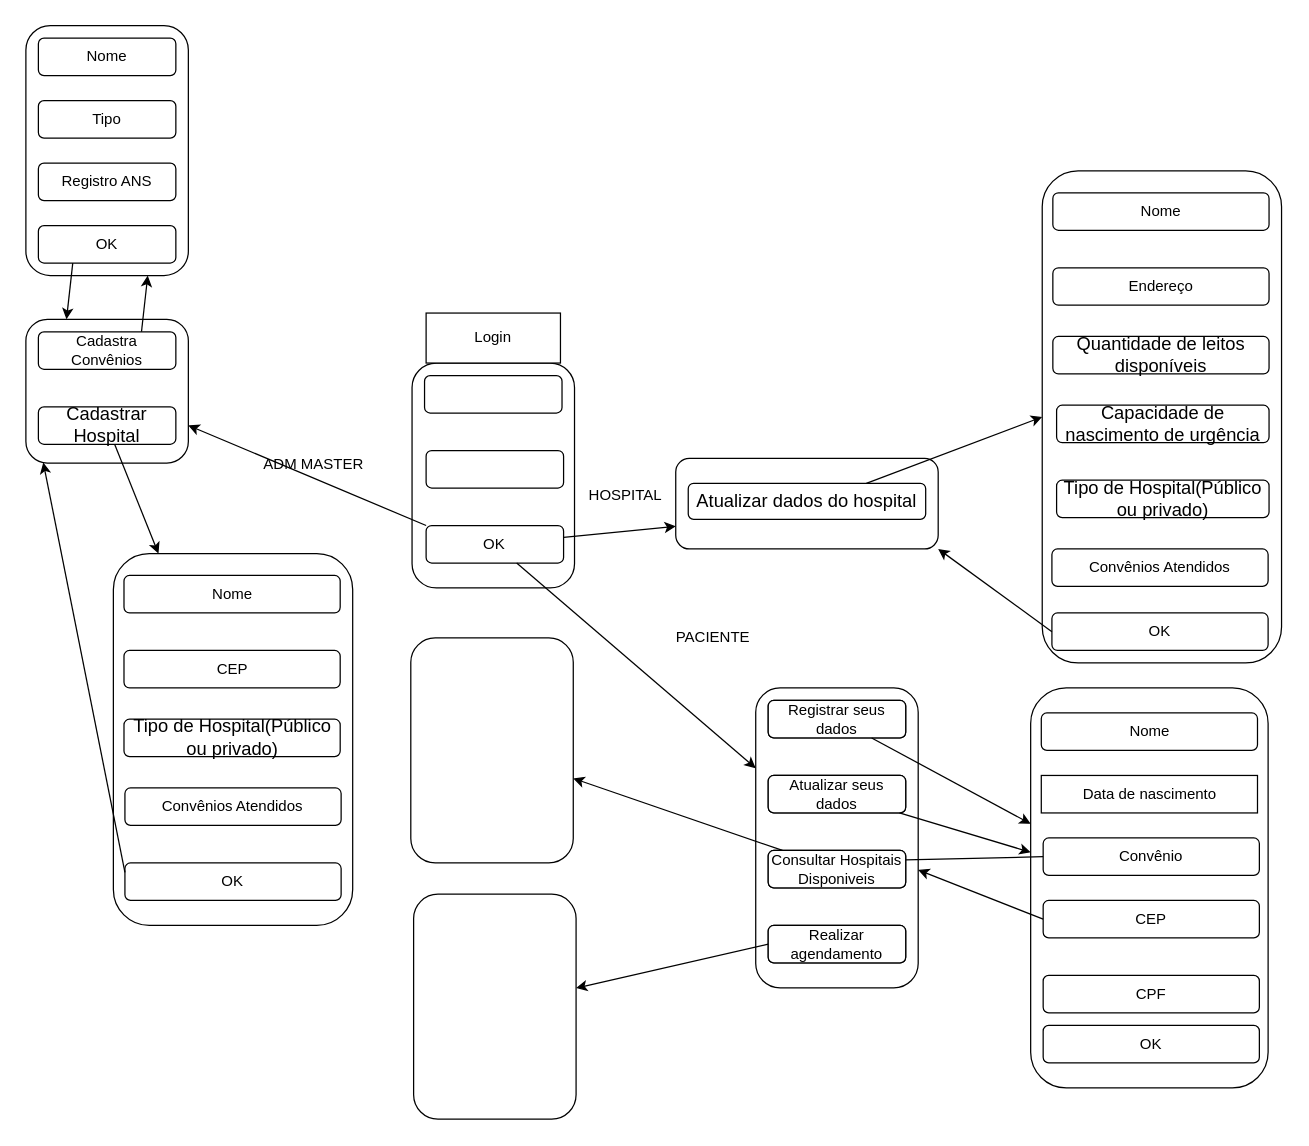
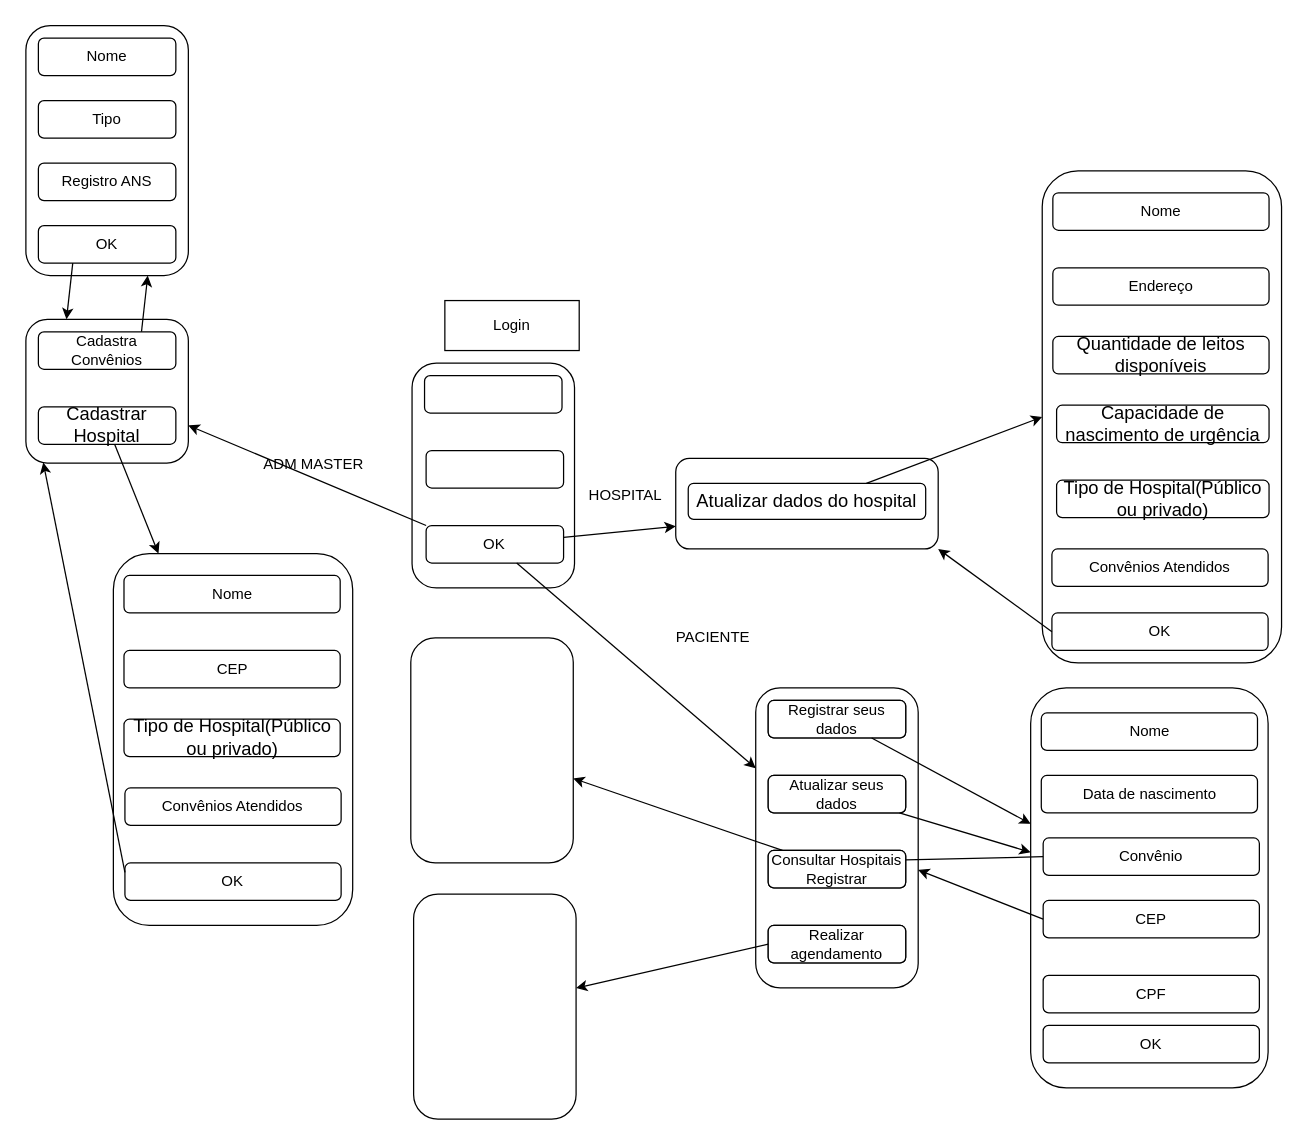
node "Login": moved (493, 338) -> (512, 326)
node "Data de nascimento": shape rectangle -> rounded rectangle
node "Consultar Hospitais Disponiveis": label "Consultar Hospitais Disponiveis" -> "Consultar Hospitais Registrar"
